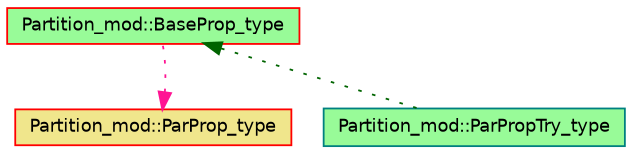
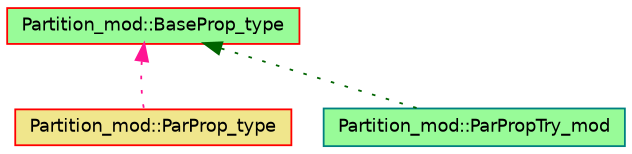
edge "Partition_mod::BaseProp_type" -> "Partition_mod::ParProp_type": reversed
node "Partition_mod::ParPropTry_type": label "Partition_mod::ParPropTry_type" -> "Partition_mod::ParPropTry_mod"
